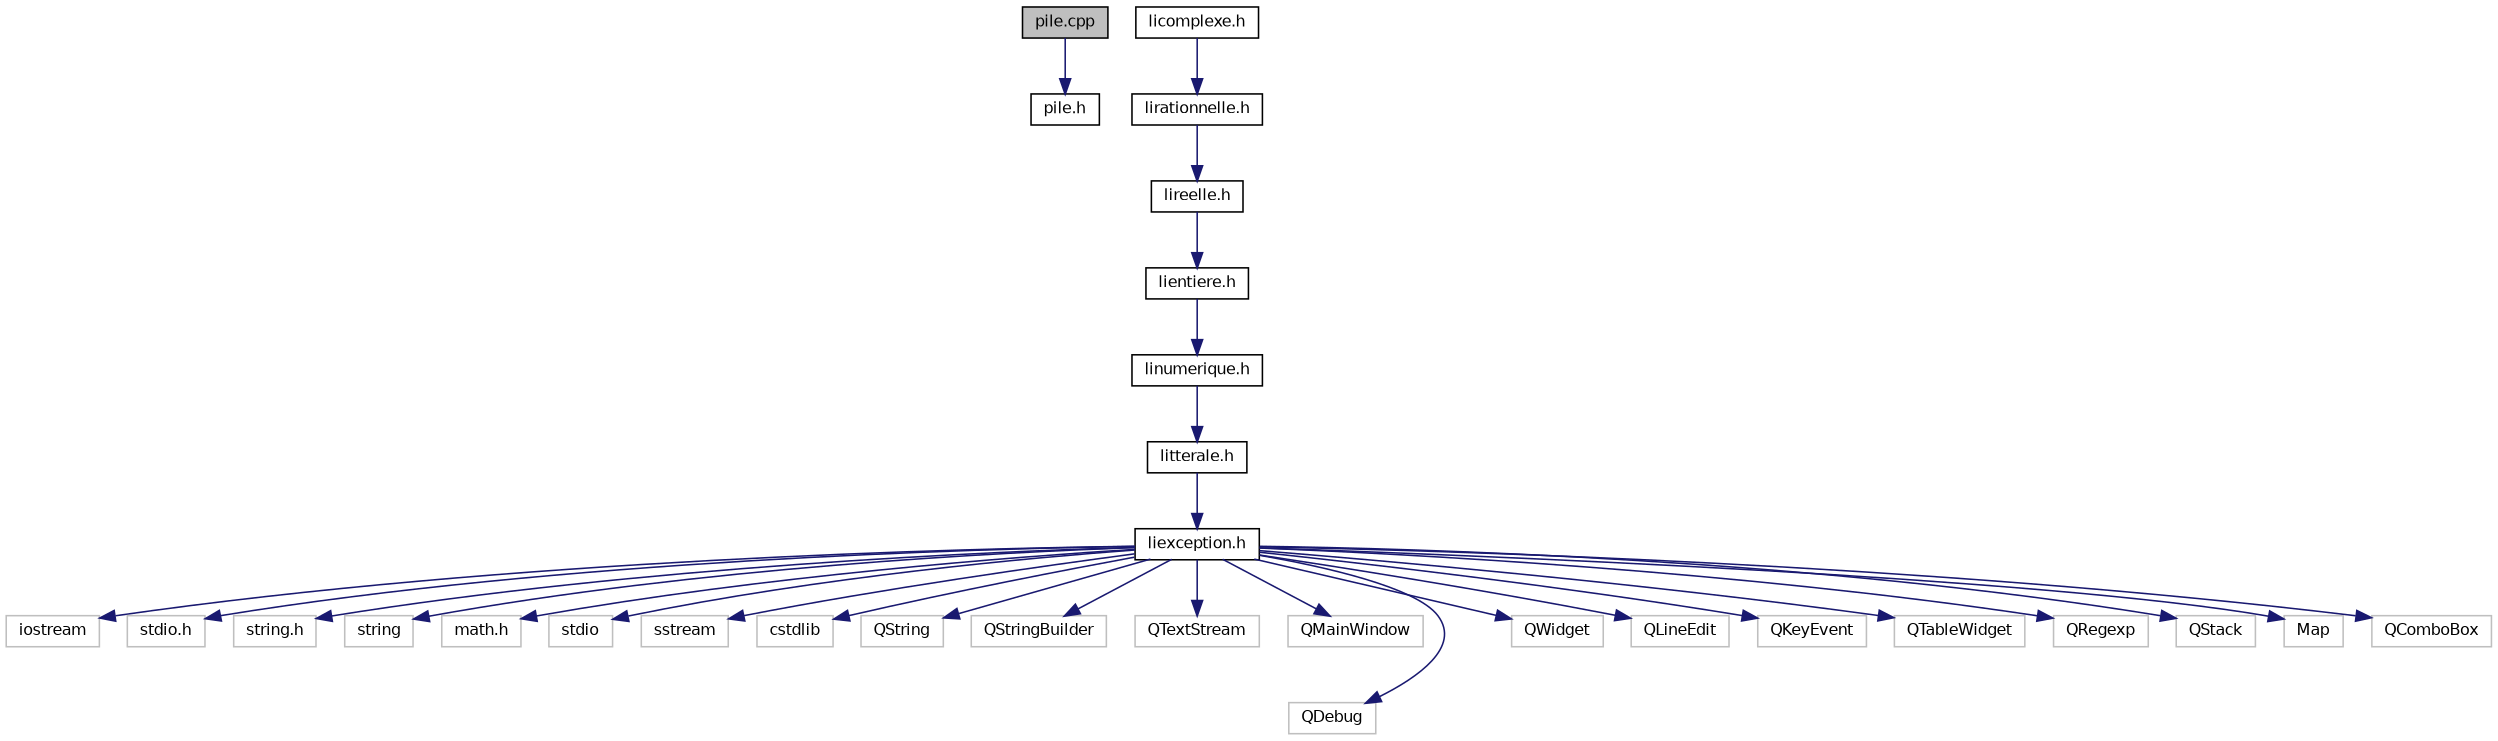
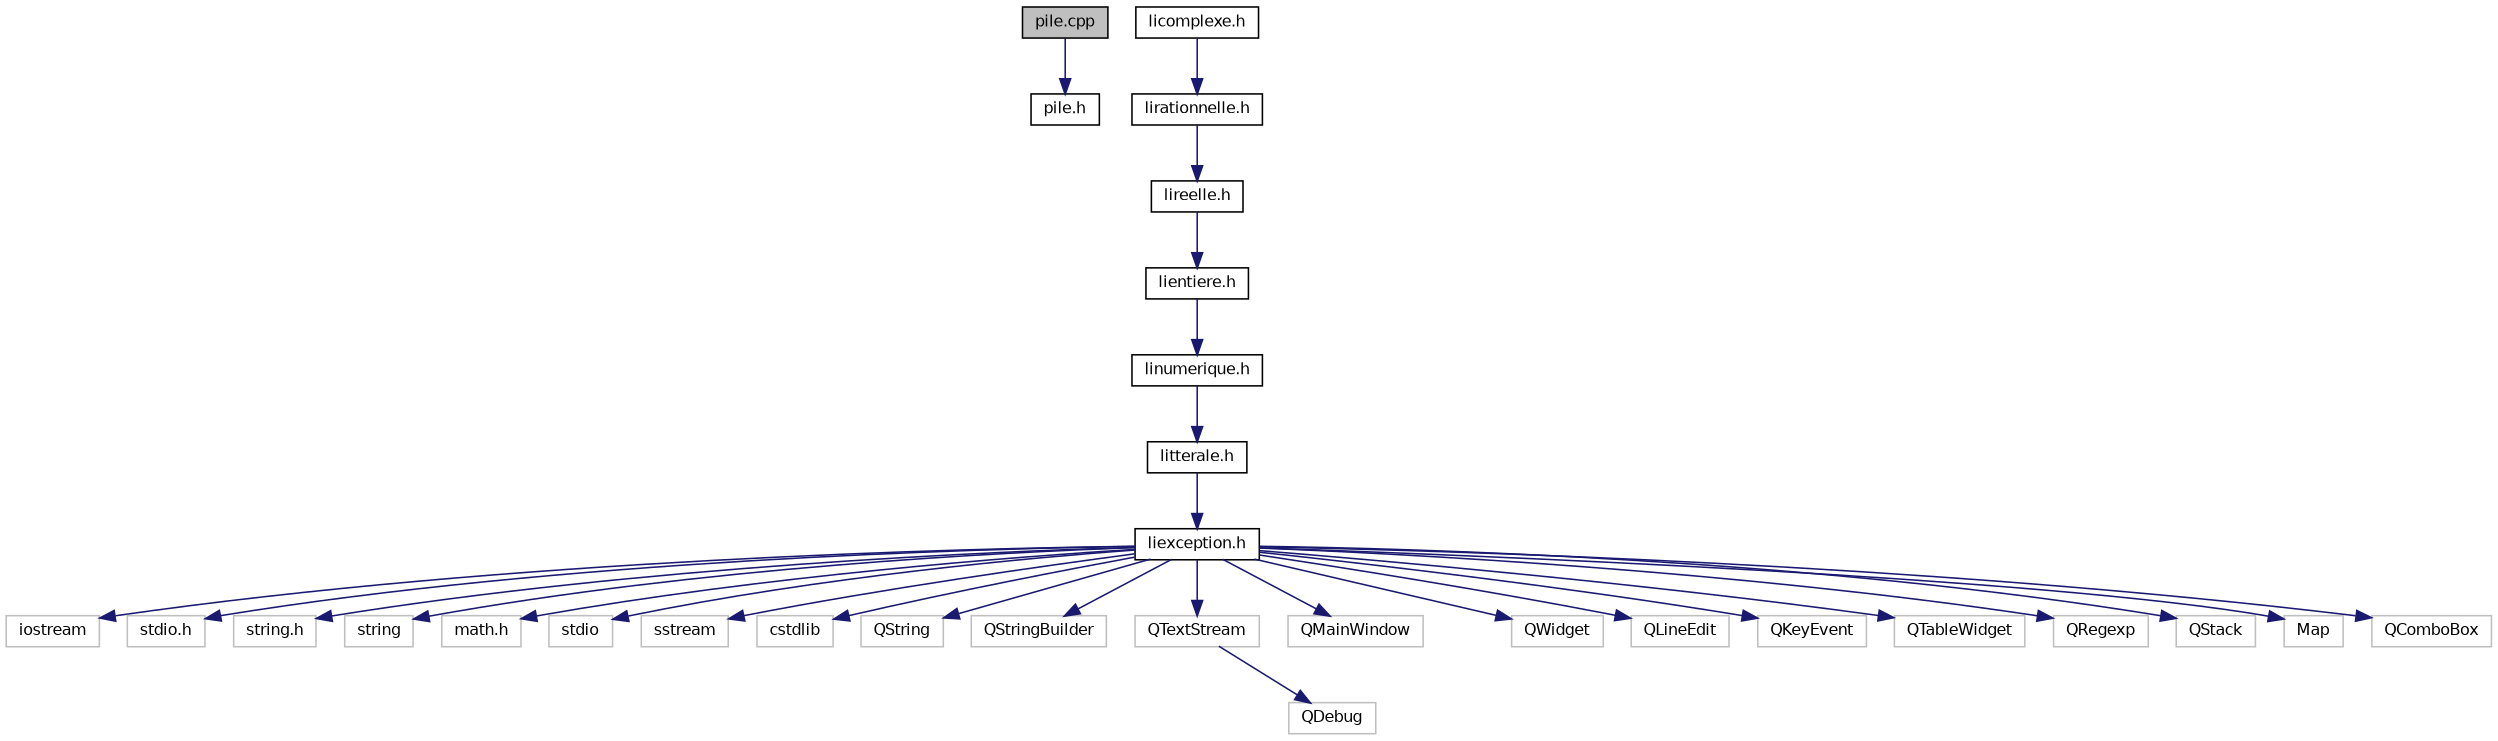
edge "liexception.h" -> "QDebug": now "QTextStream" -> "QDebug"
